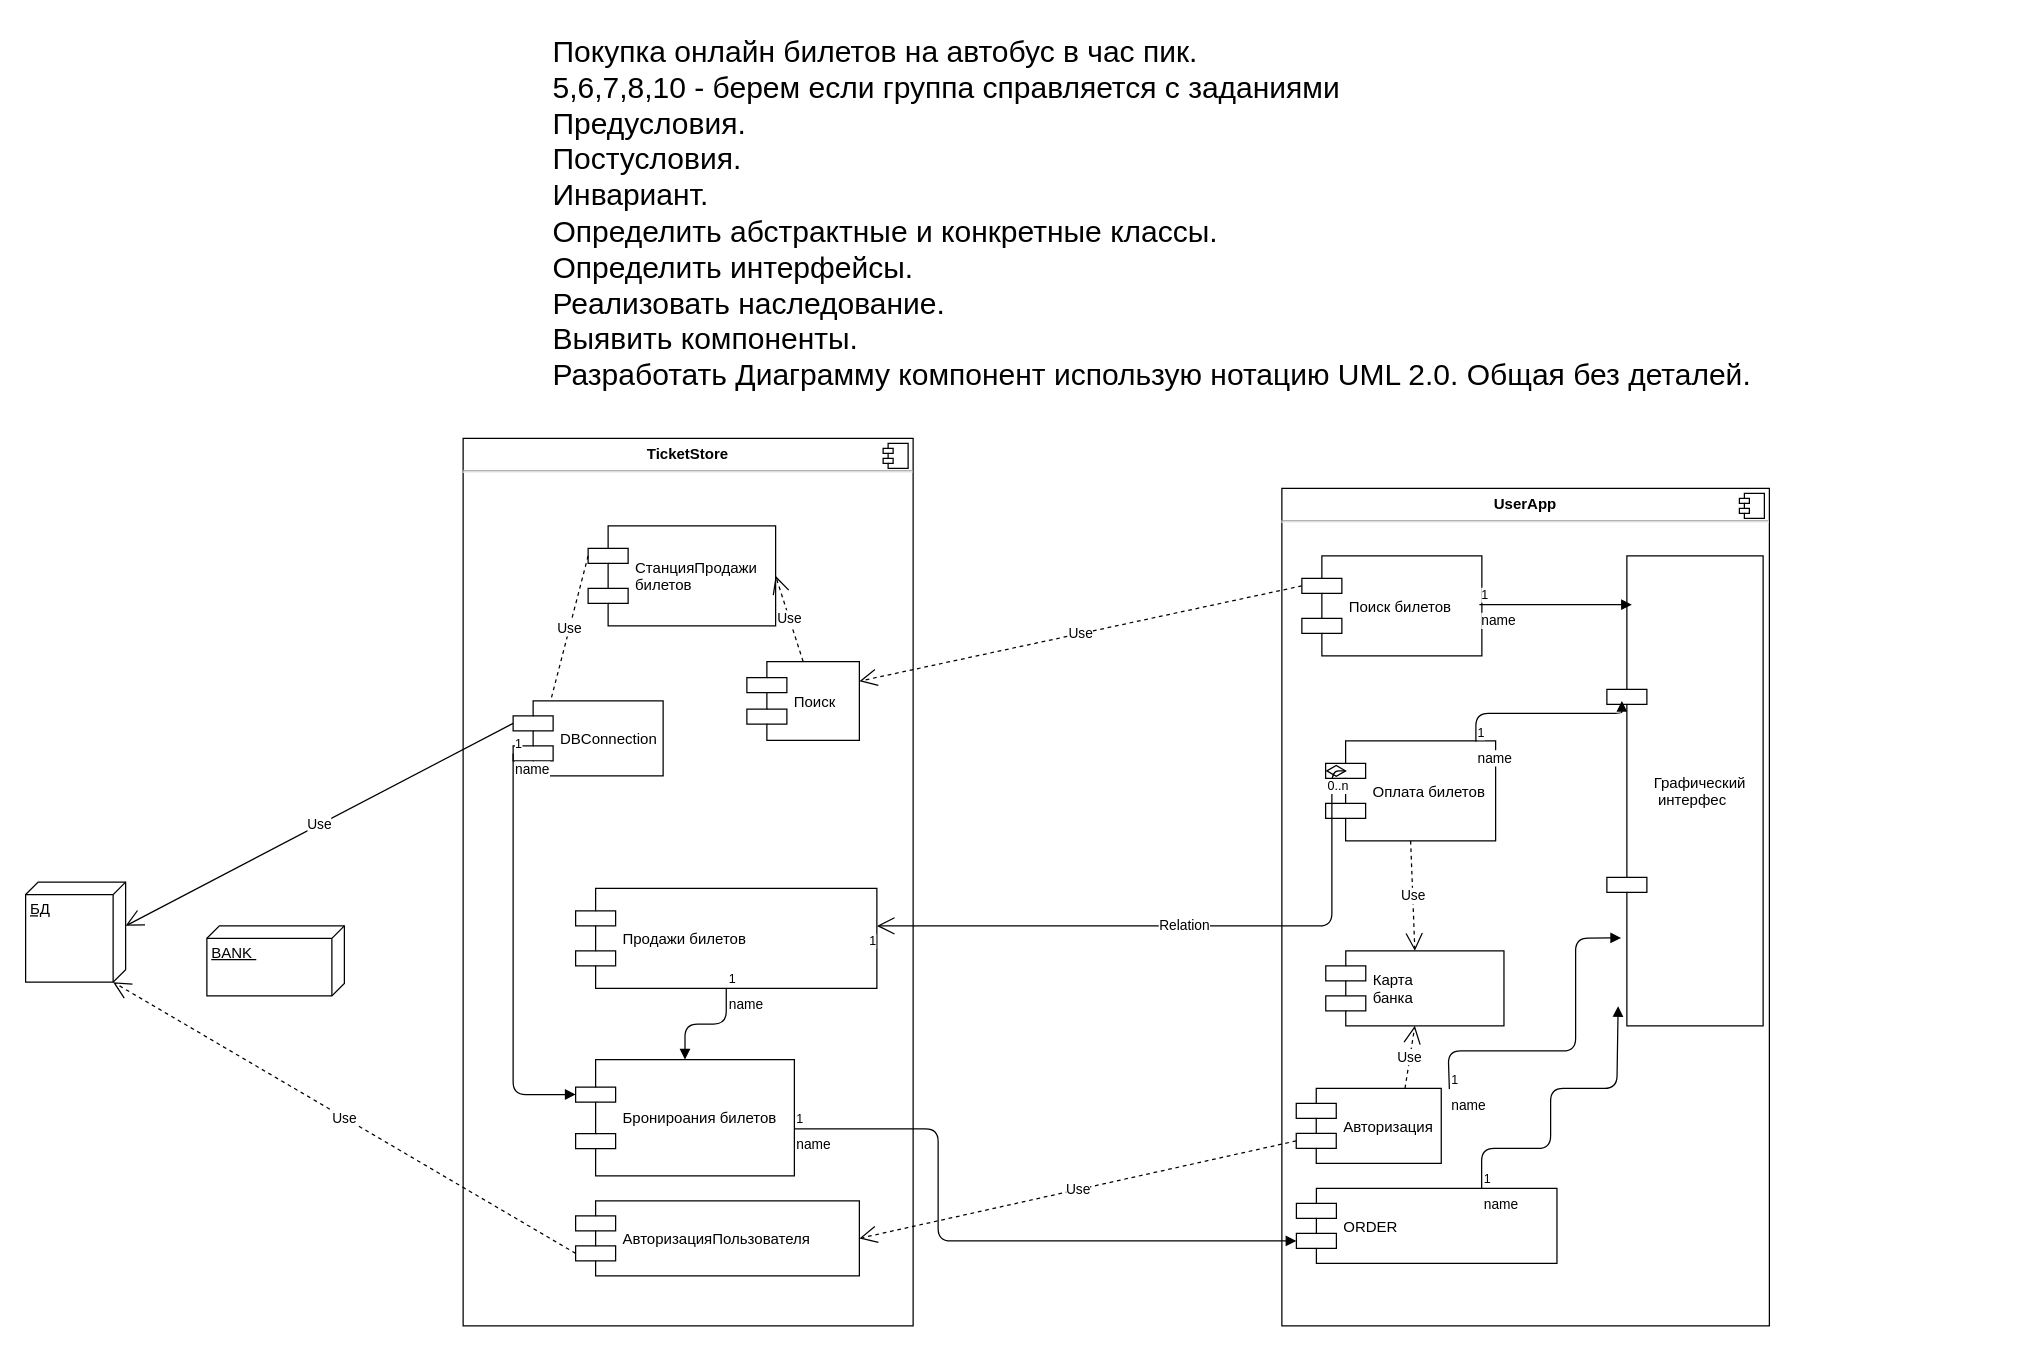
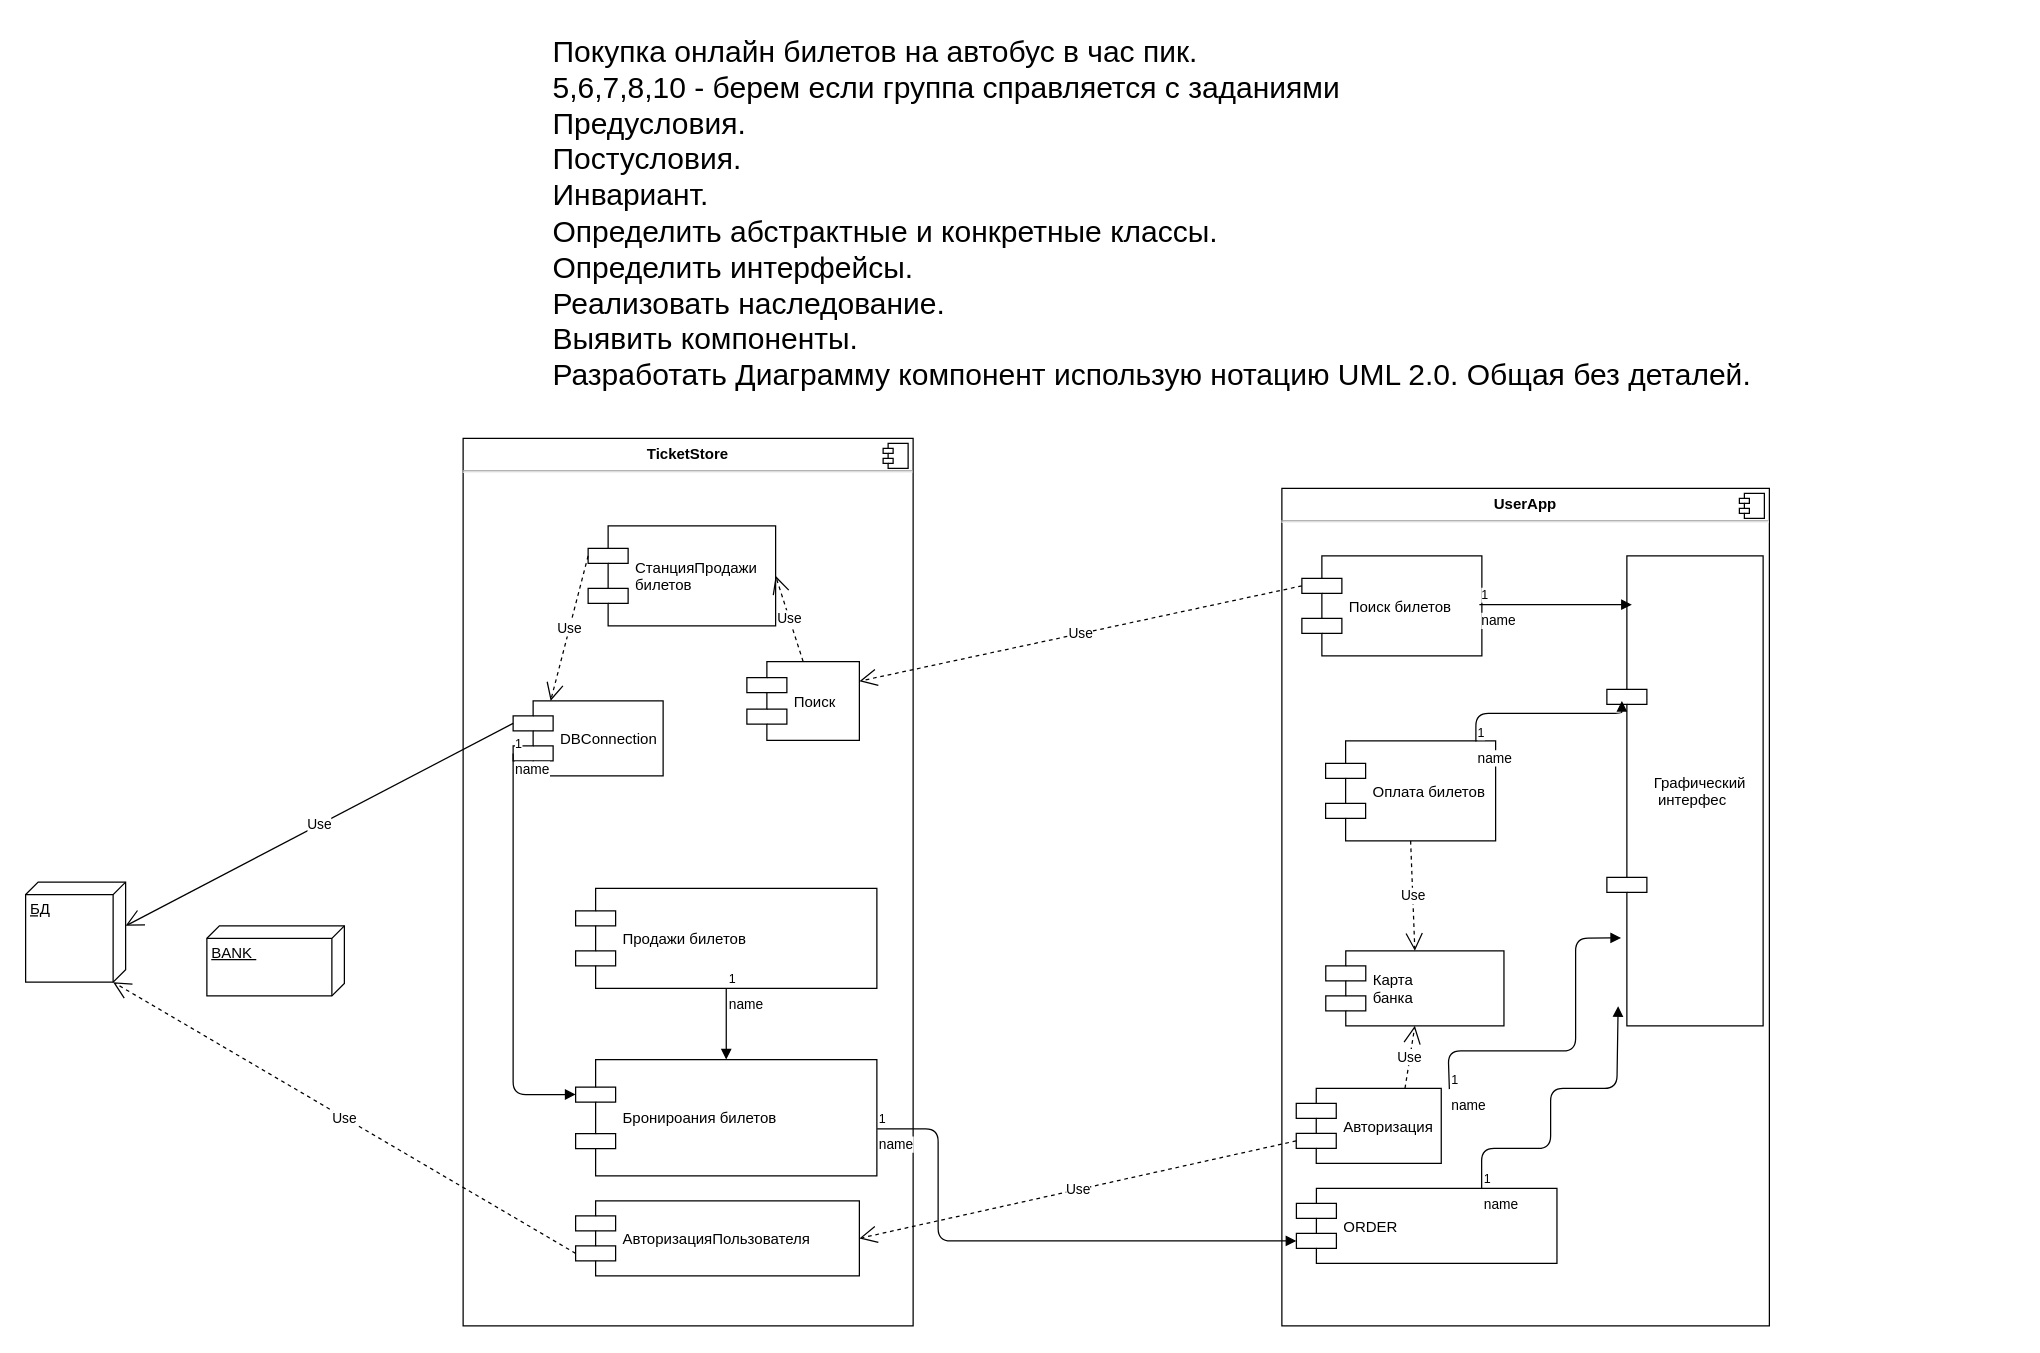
edge "СтанцияПродажи билетов" -- "DBConnection": arrowhead none -> open
edge "Оплата билетов" -- "Продажи билетов": removed, labels "0..n", "Relation", "1"
node "Бронироания билетов": size 219x116 -> 301x116
